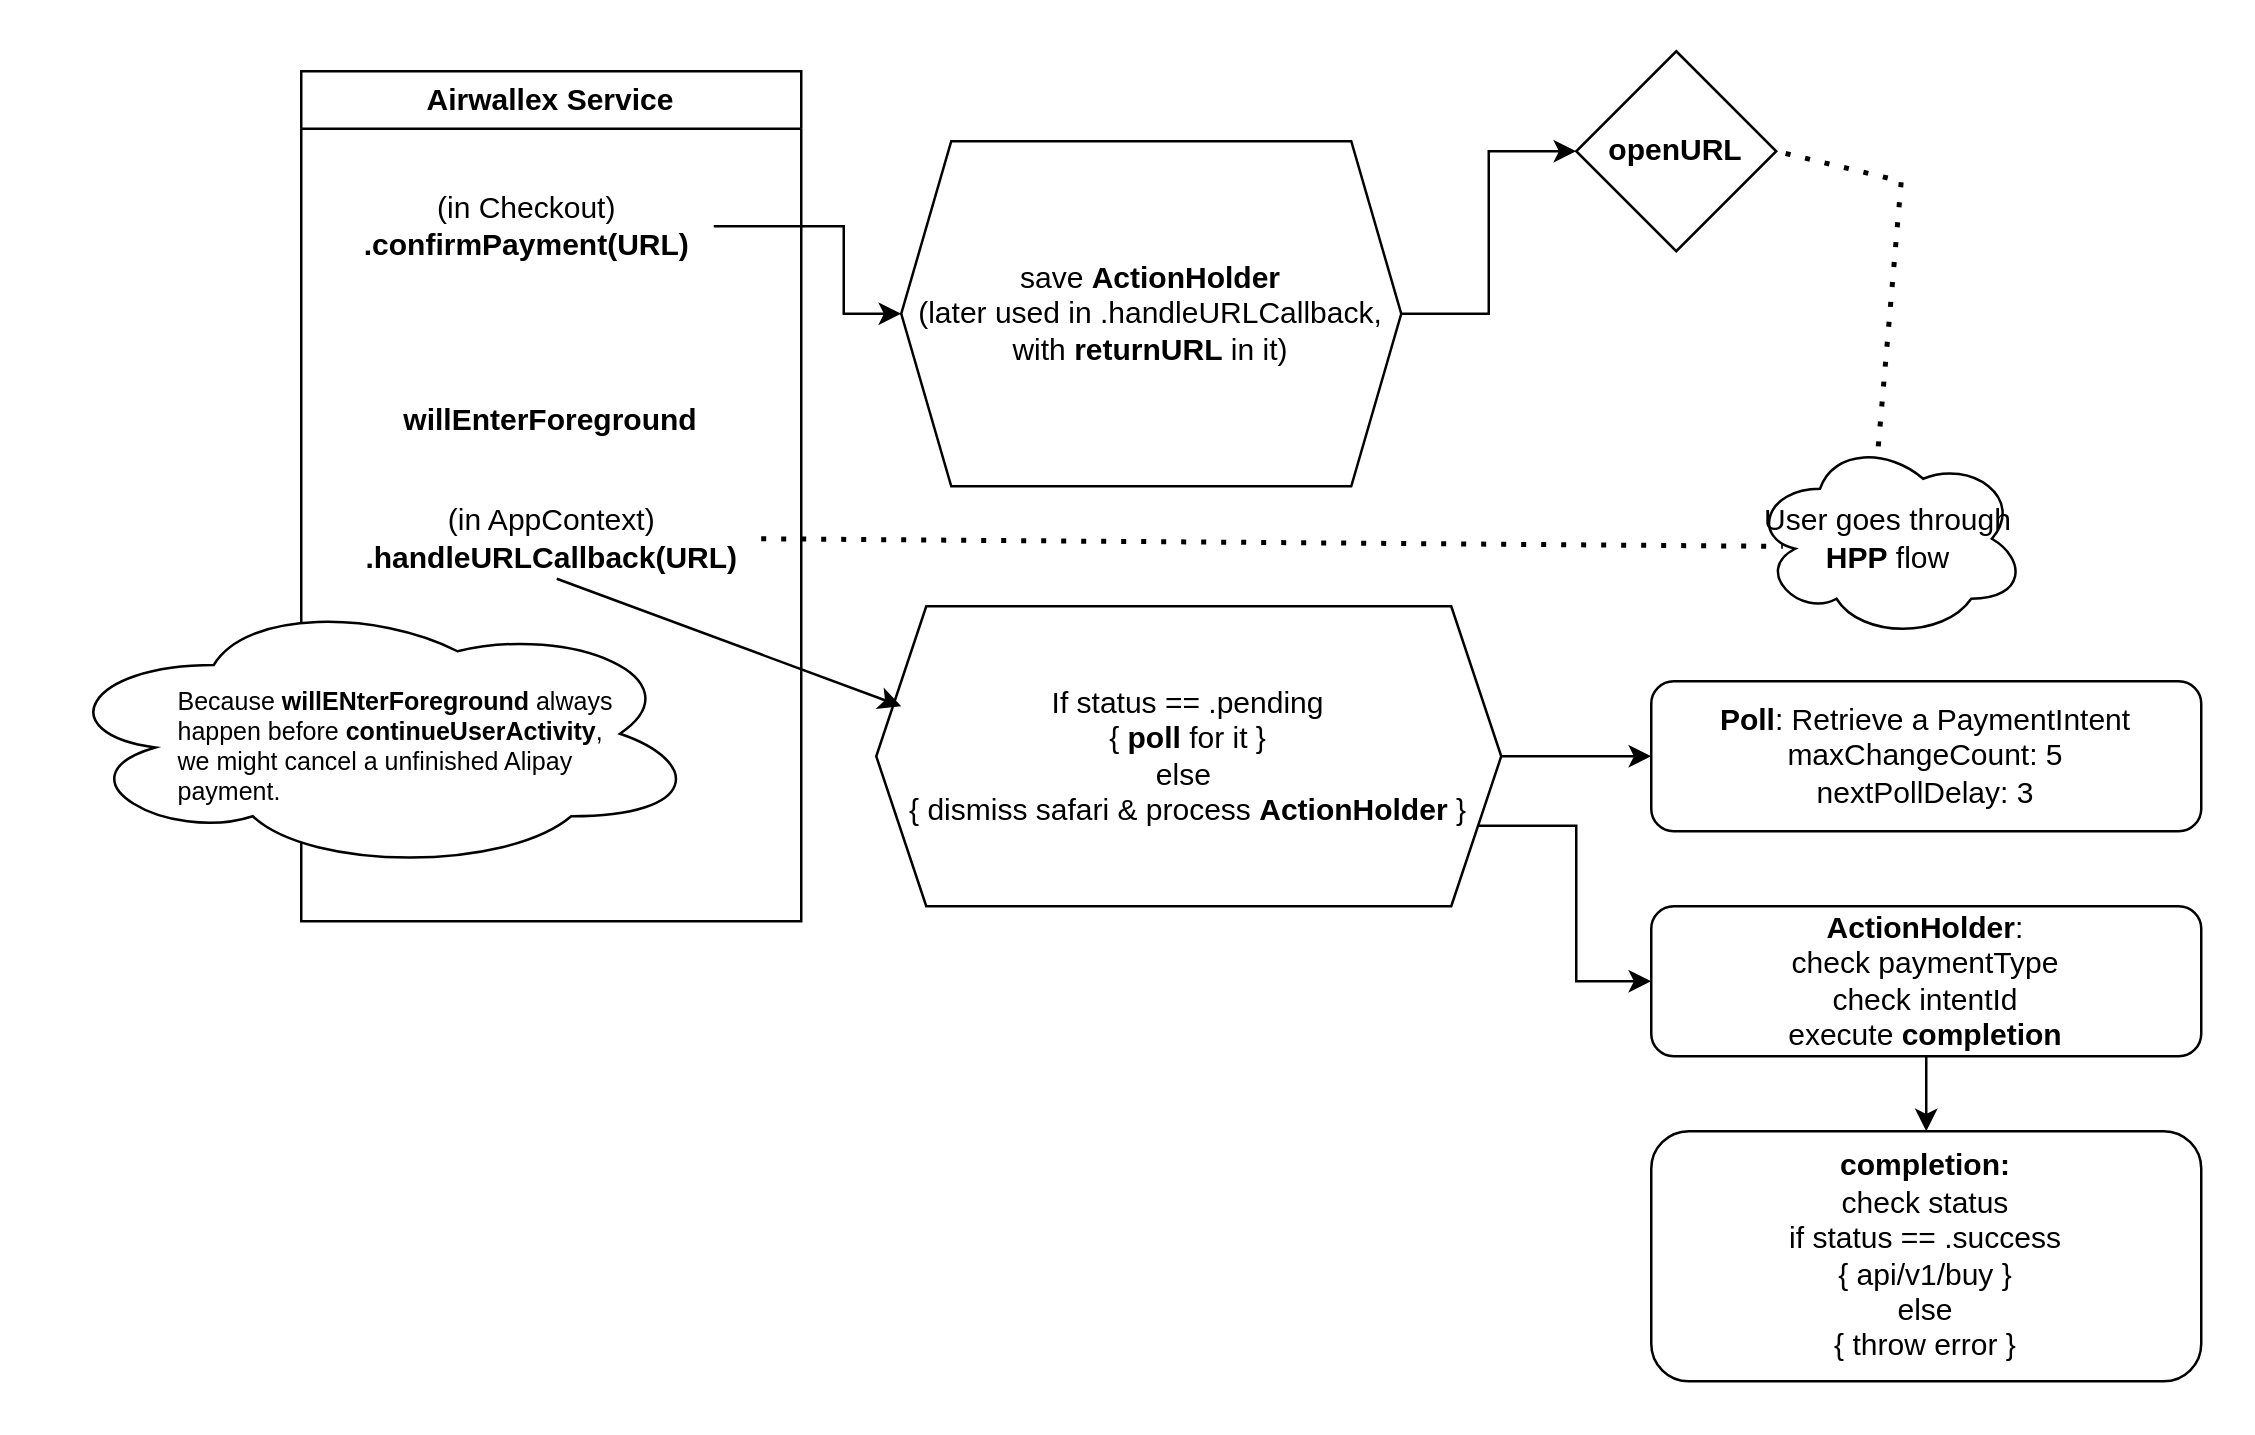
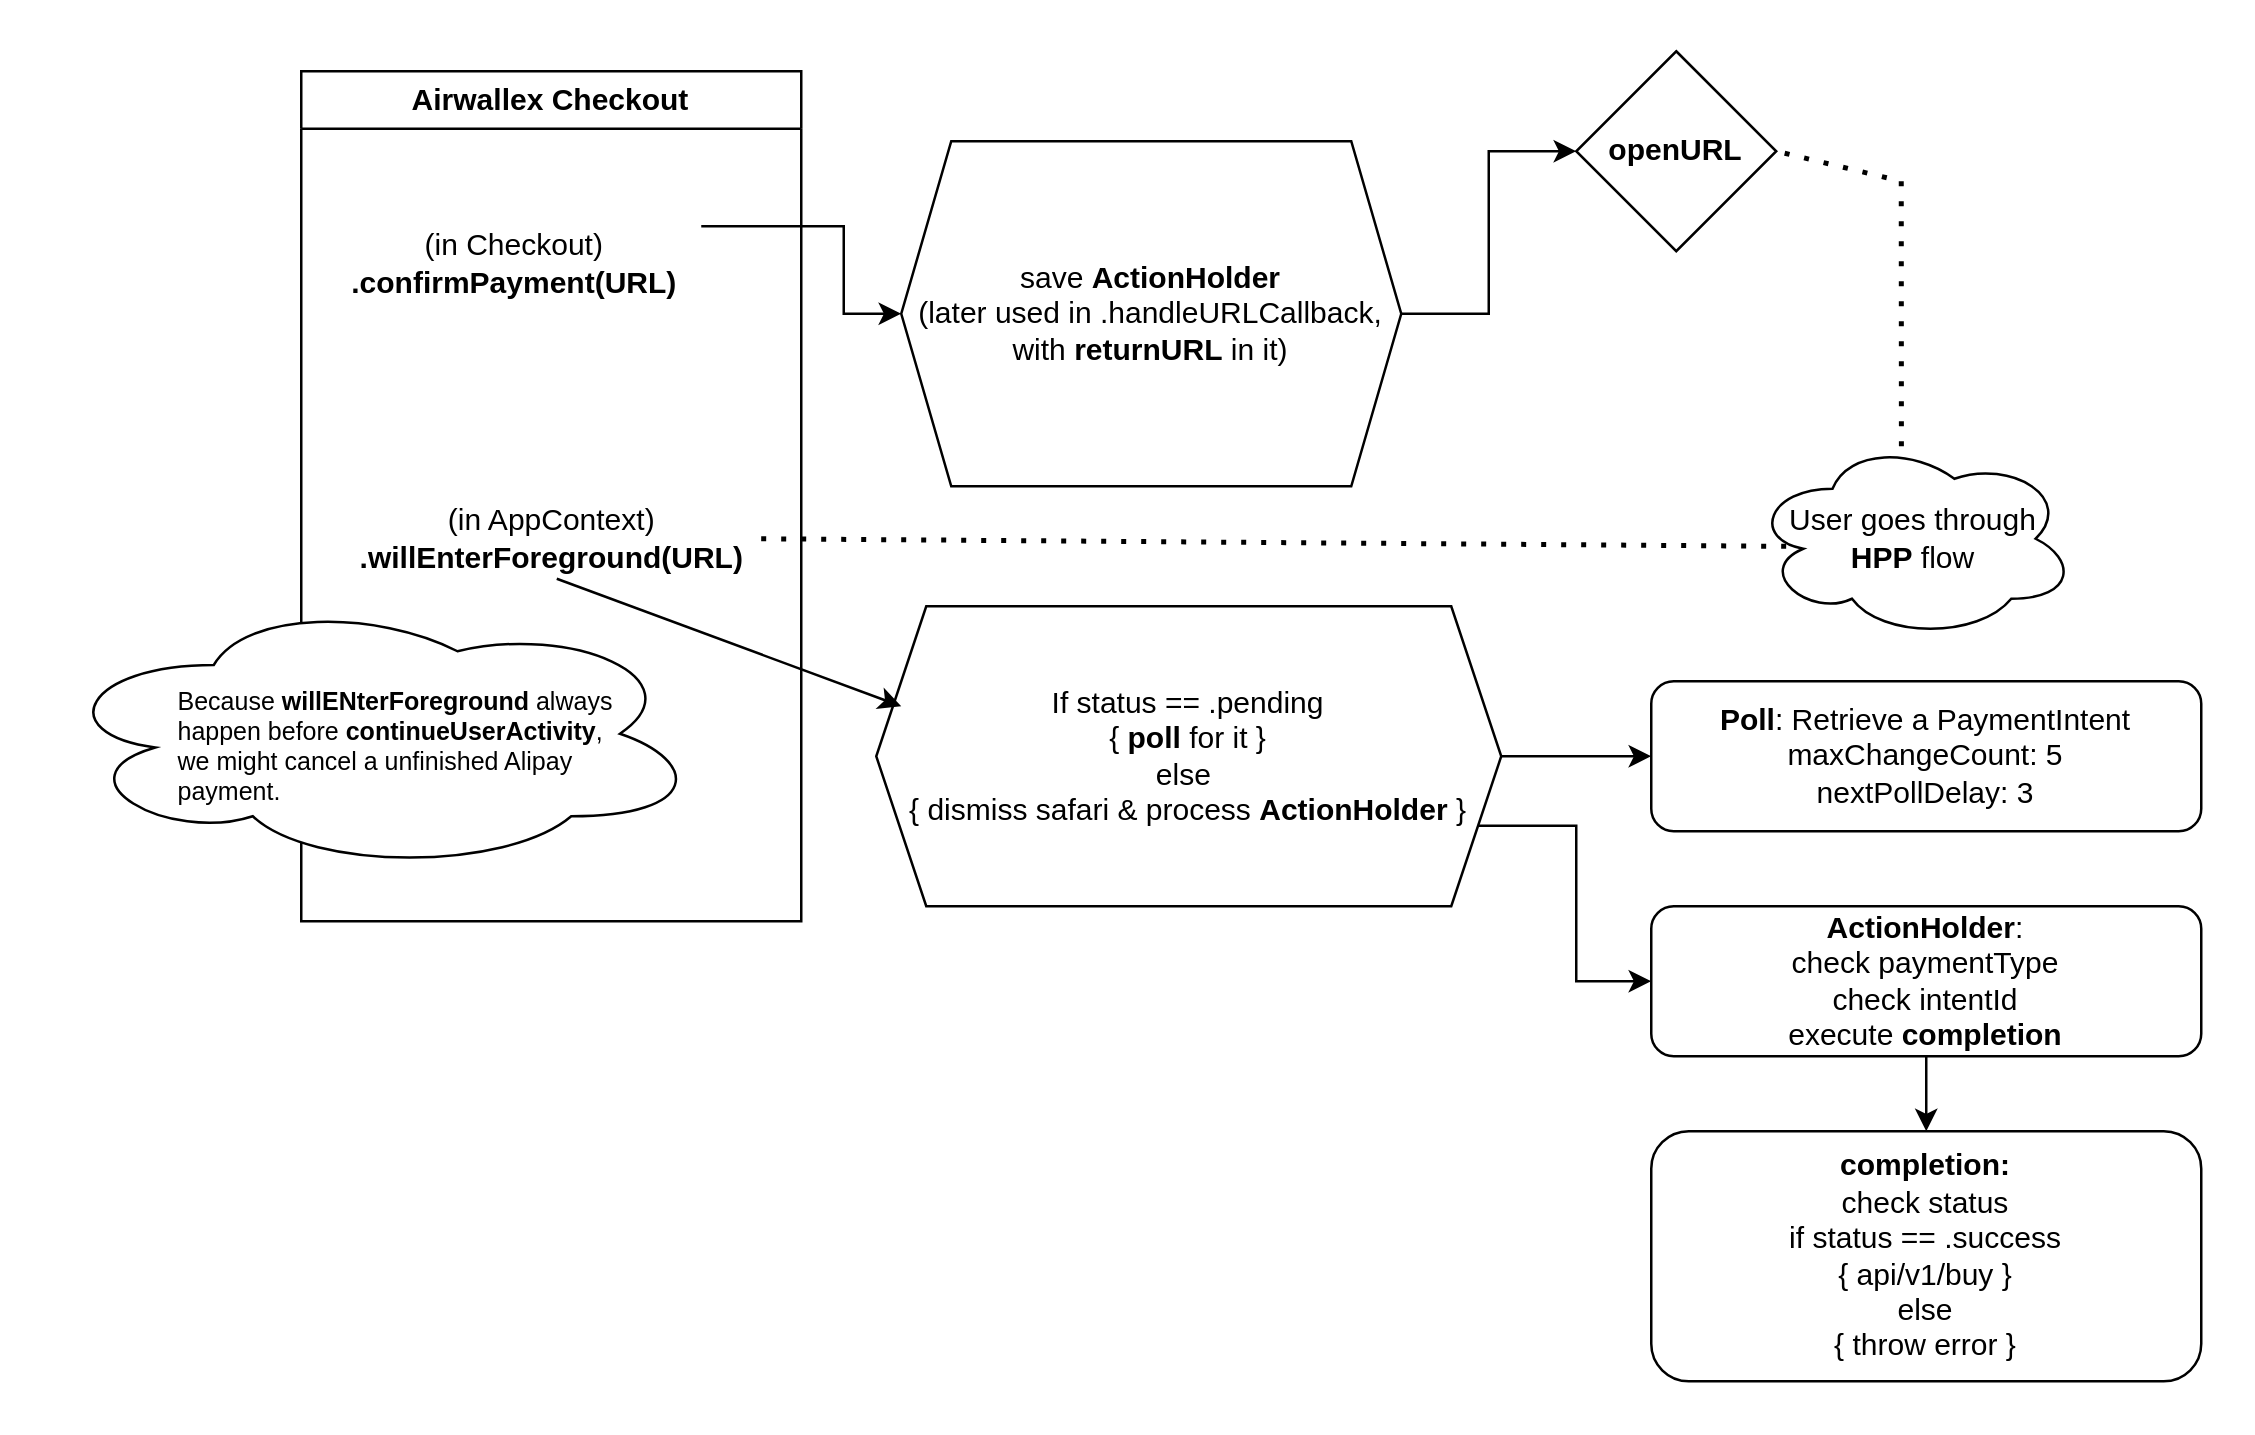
node "Airwallex Service": label "Airwallex Service" -> "Airwallex Checkout"
node "(in Checkout) .confirmPayment(URL)": moved (526, 226) -> (514, 264)
node "willEnterForeground": removed
node "(in AppContext) .handleURLCallback(URL)": label "(in AppContext) .handleURLCallback(URL)" -> "(in AppContext) .willEnterForeground(URL)"
node "User goes through HPP flow": size 275x200 -> 325x200
